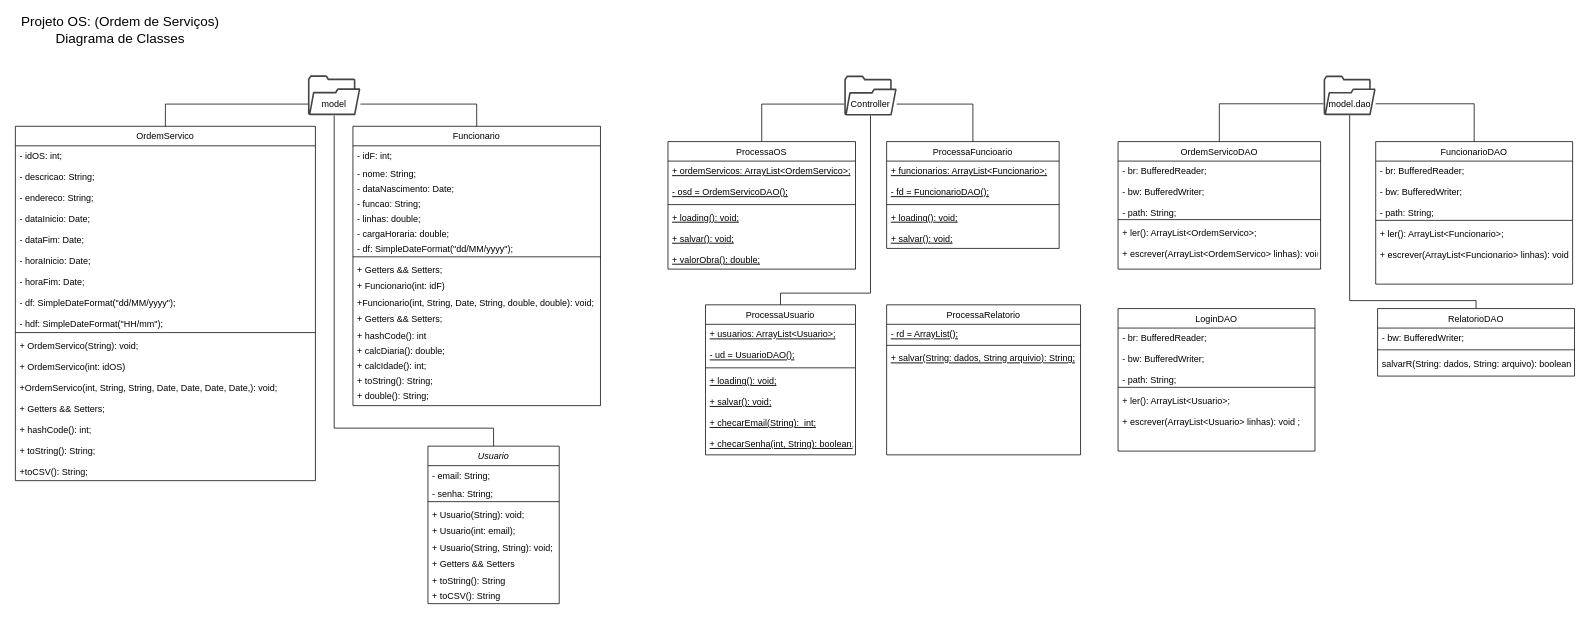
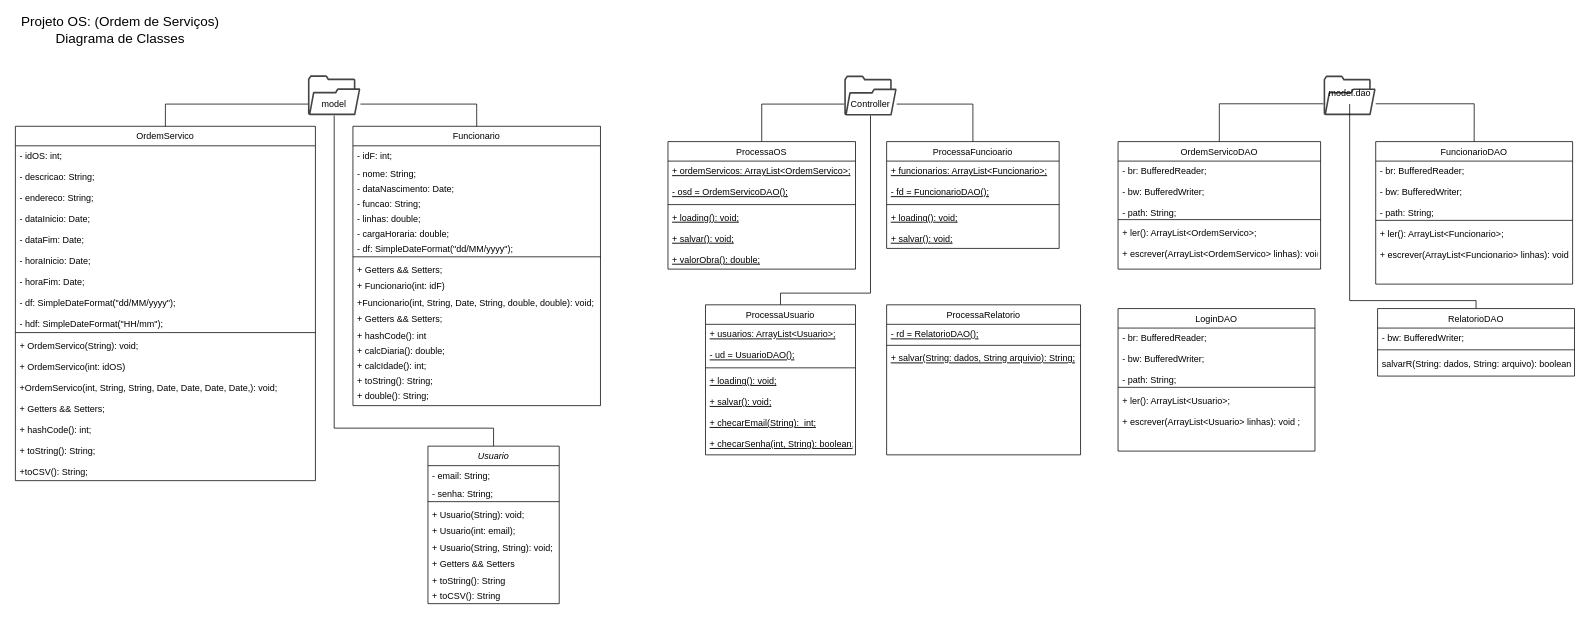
node "model.dao": moved (1349, 104) -> (1349, 93)
node "- rd = ArrayList();": label "- rd = ArrayList();" -> "- rd = RelatorioDAO();"
